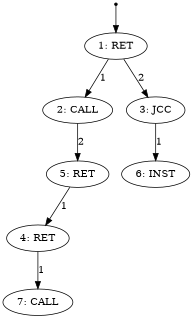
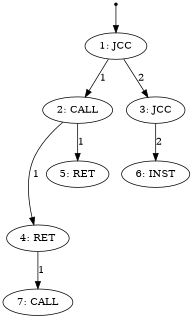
node "1: RET": label "1: RET" -> "1: JCC"
edge "2: CALL" -> "5: RET": label "2" -> "1"
edge "3: JCC" -> "6: INST": label "1" -> "2"
edge "5: RET" -> "4: RET": now "2: CALL" -> "4: RET"
